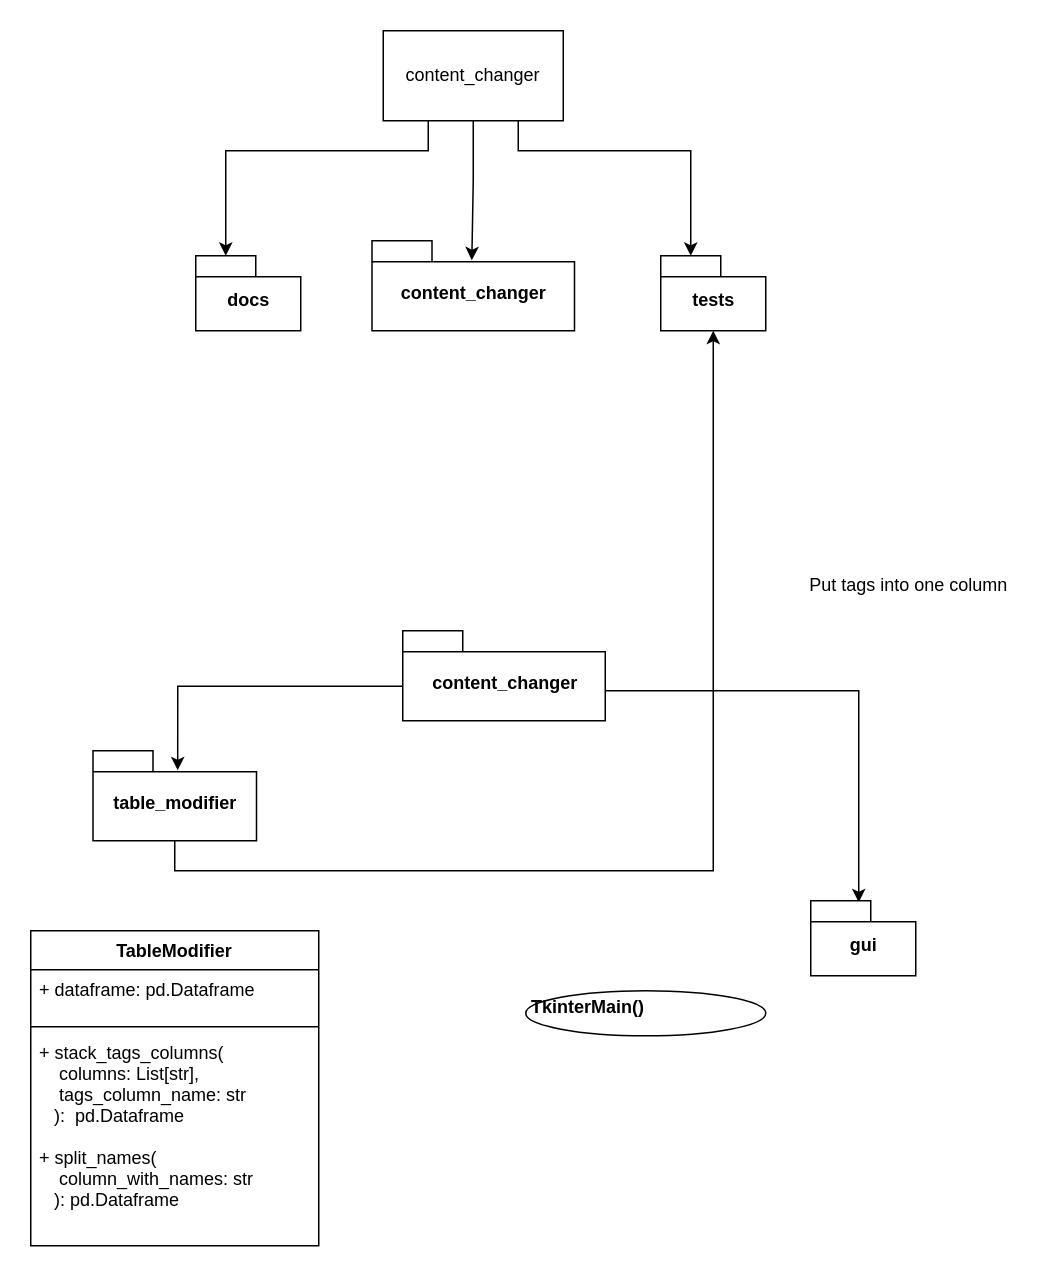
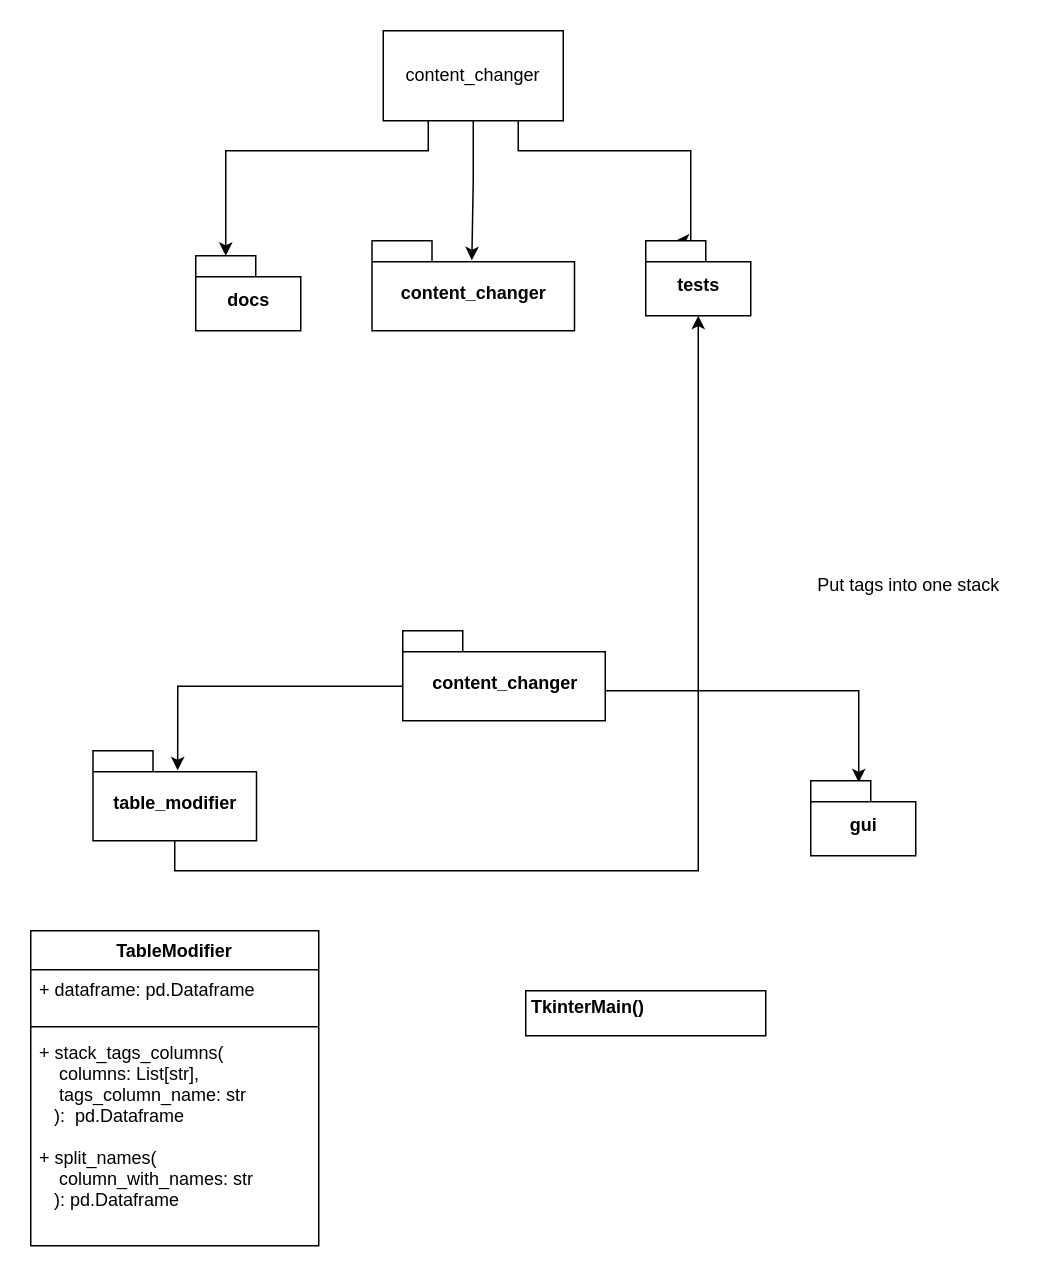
node "tests": moved (713, 293) -> (698, 278)
node "Put tags into one column": label "Put tags into one column" -> "Put tags into one stack"
node "gui": moved (863, 938) -> (863, 818)
node "TkinterMain()": shape ellipse -> rectangle
